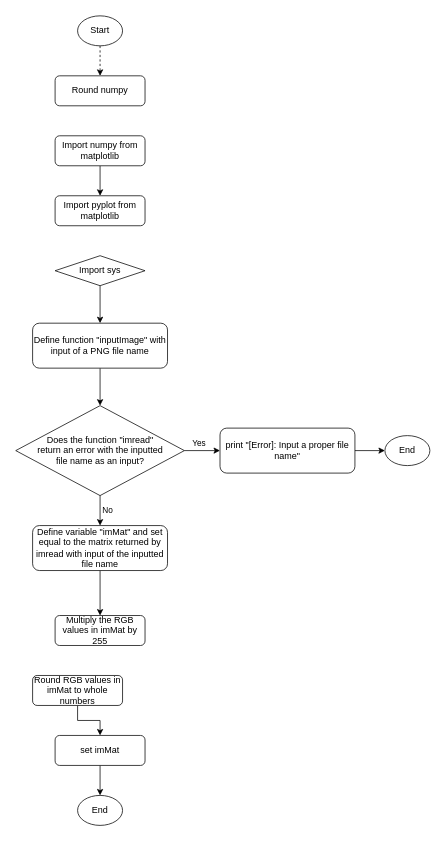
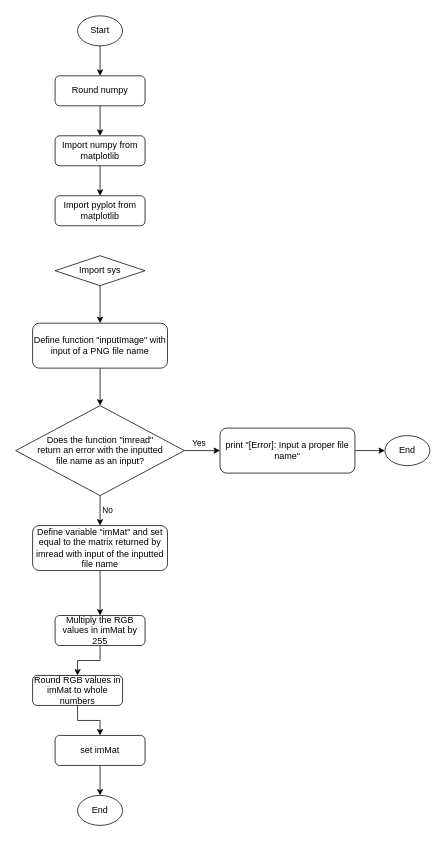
edge "Start" -> "Round numpy": style dashed -> solid
edge "Round numpy" -> "Import numpy from matplotlib": added
edge "Multiply the RGB values in imMat by 255" -> "Round RGB values in imMat to whole numbers": added
